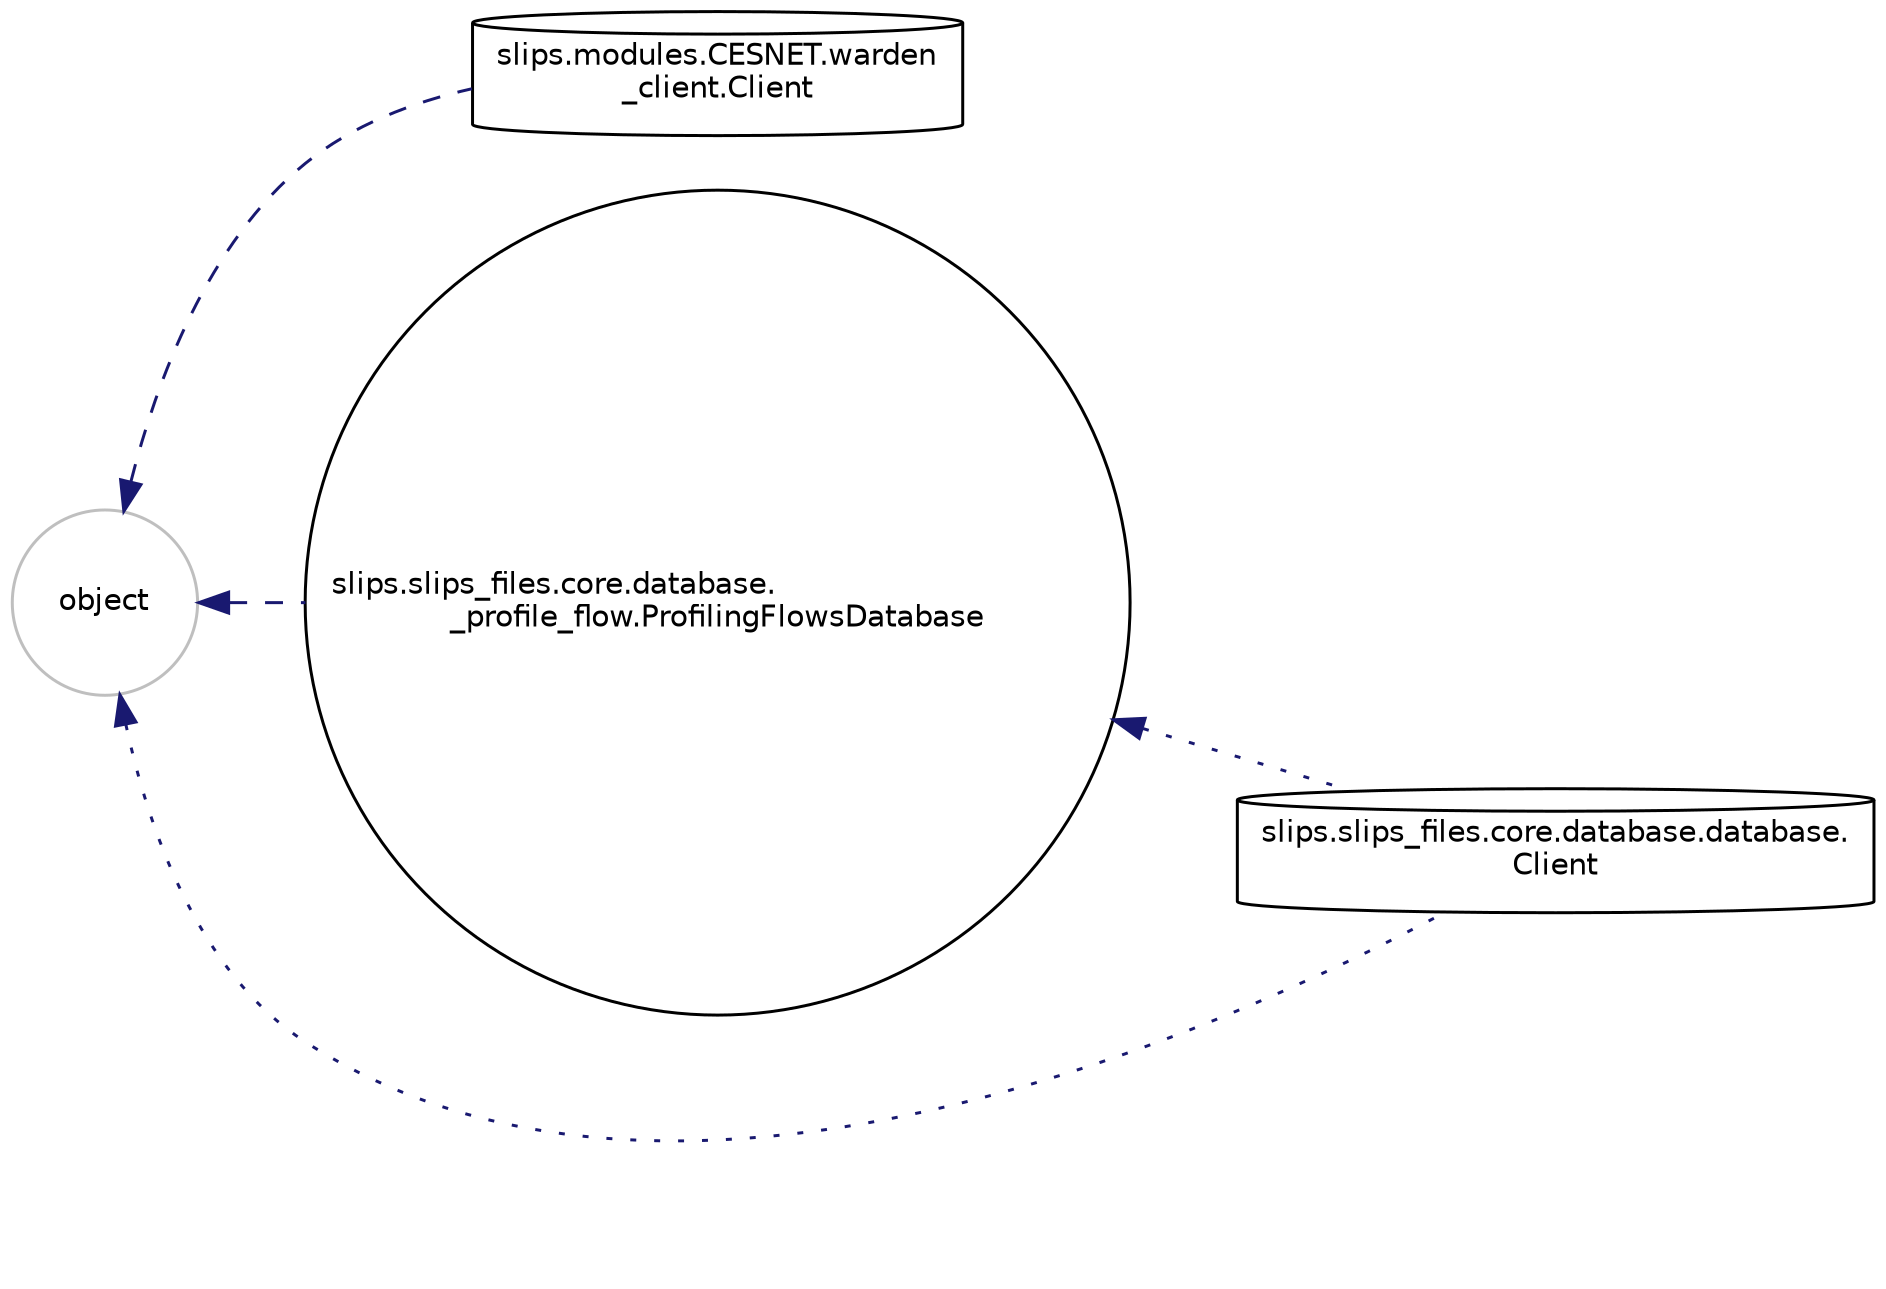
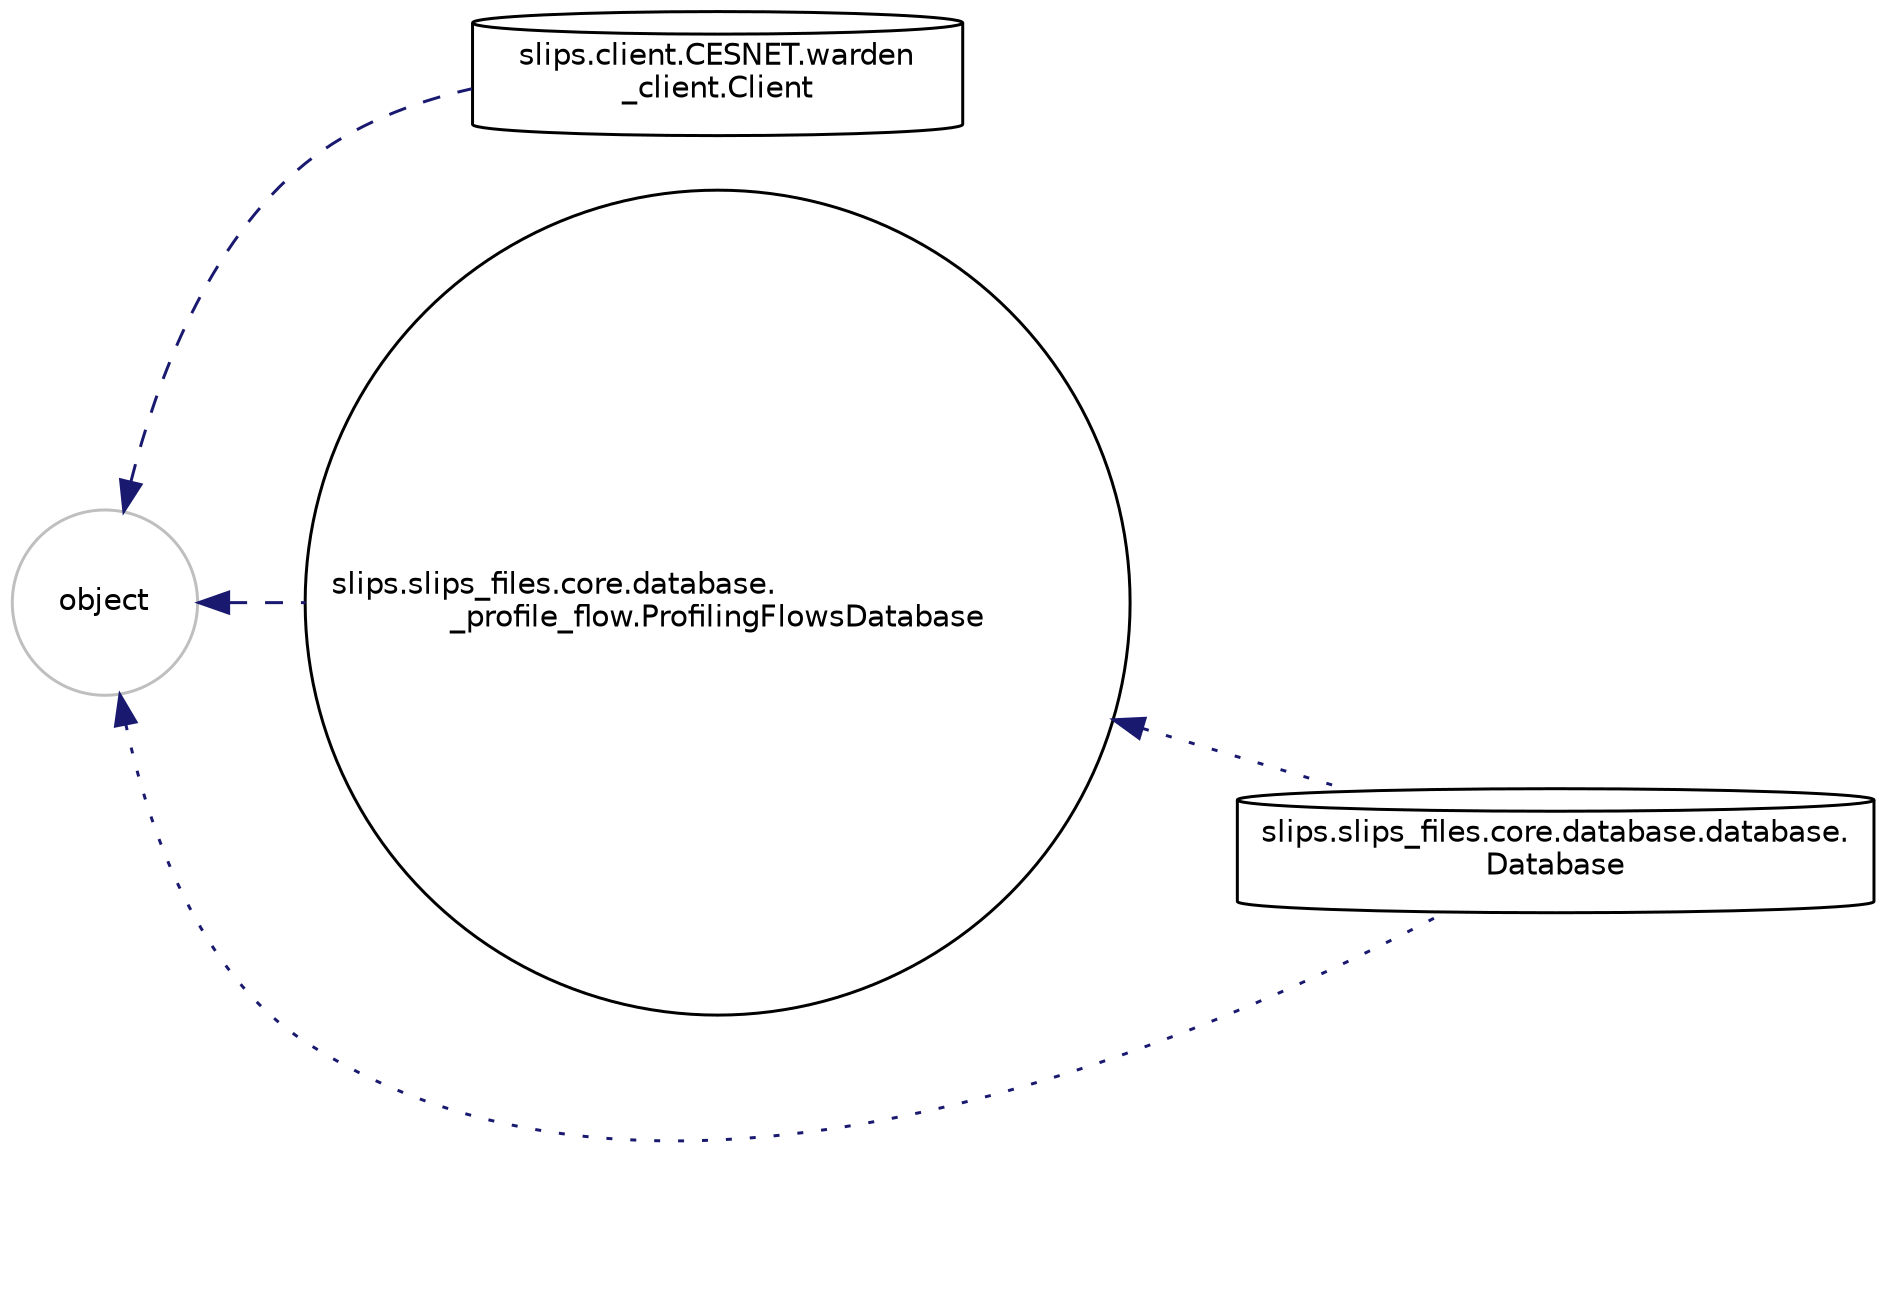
node "slips.modules.CESNET.warden _client.Client": label "slips.modules.CESNET.warden _client.Client" -> "slips.client.CESNET.warden _client.Client"
node "slips.slips_files.core.database.database. Client": label "slips.slips_files.core.database.database. Client" -> "slips.slips_files.core.database.database. Database"
